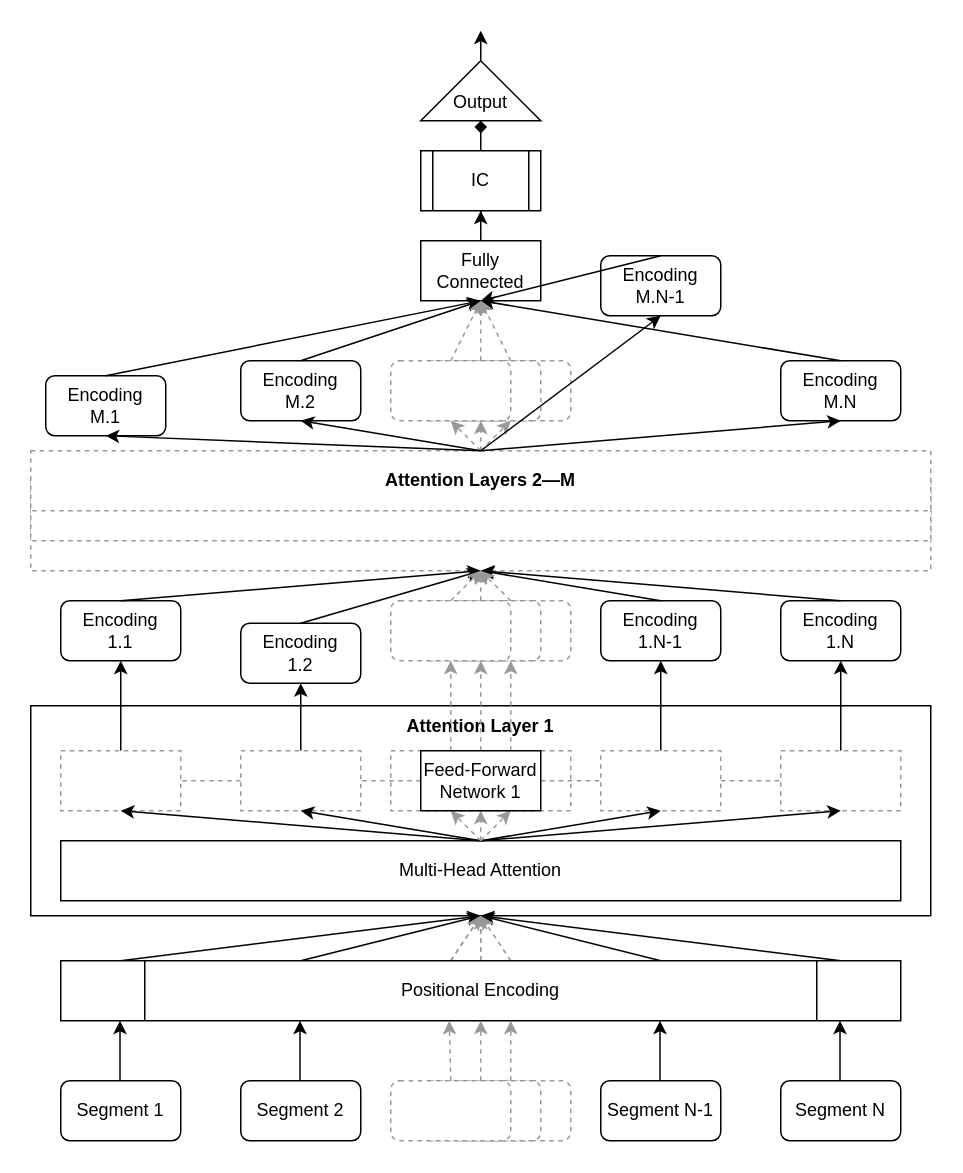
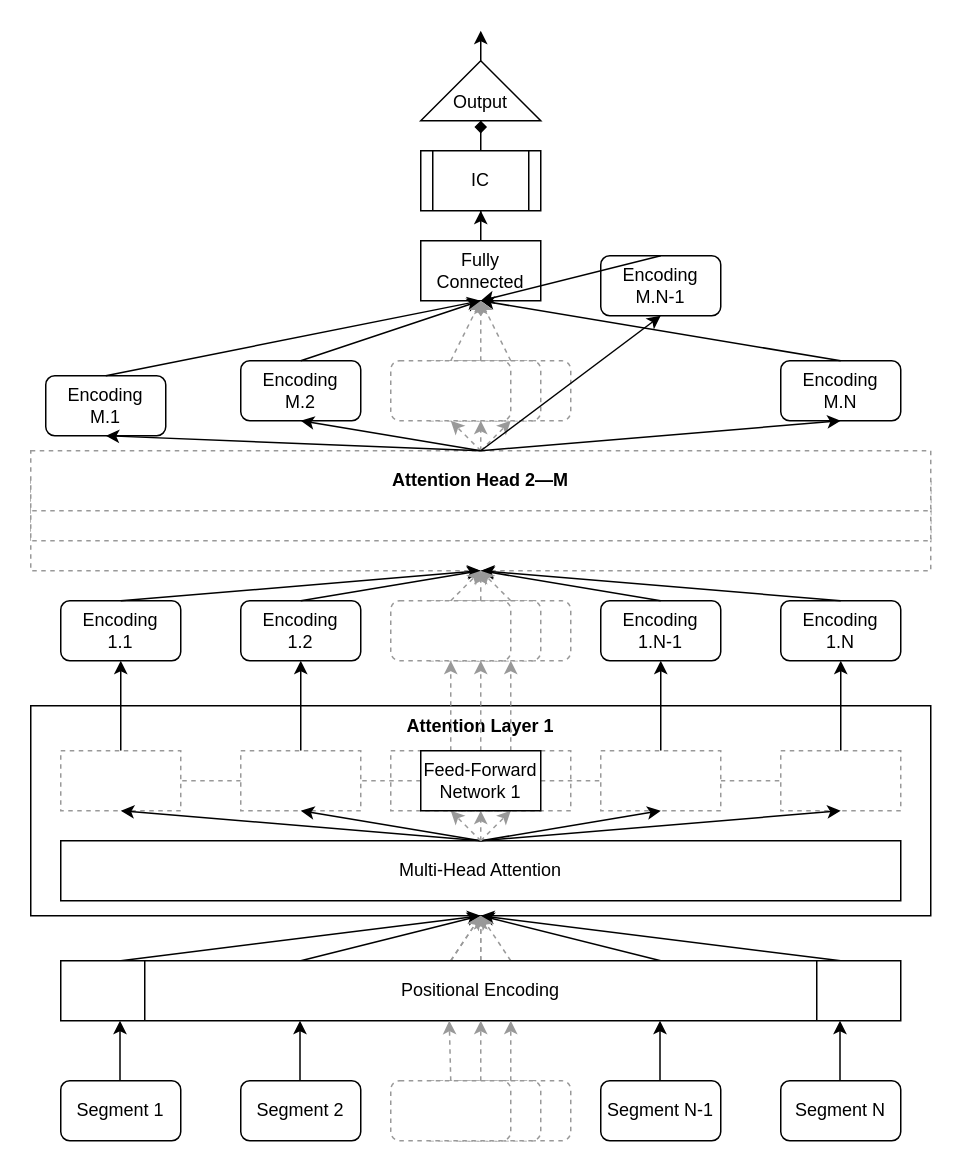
node "Attention Layers 2—M": label "Attention Layers 2—M" -> "Attention Head 2—M"
node "Encoding 1.2": moved (301, 653) -> (301, 631)
